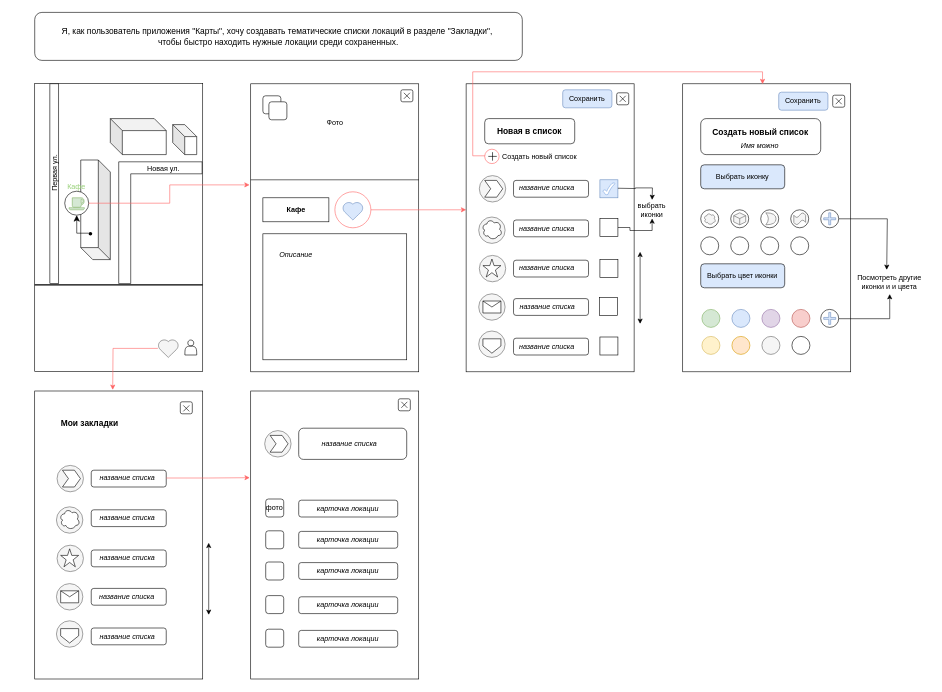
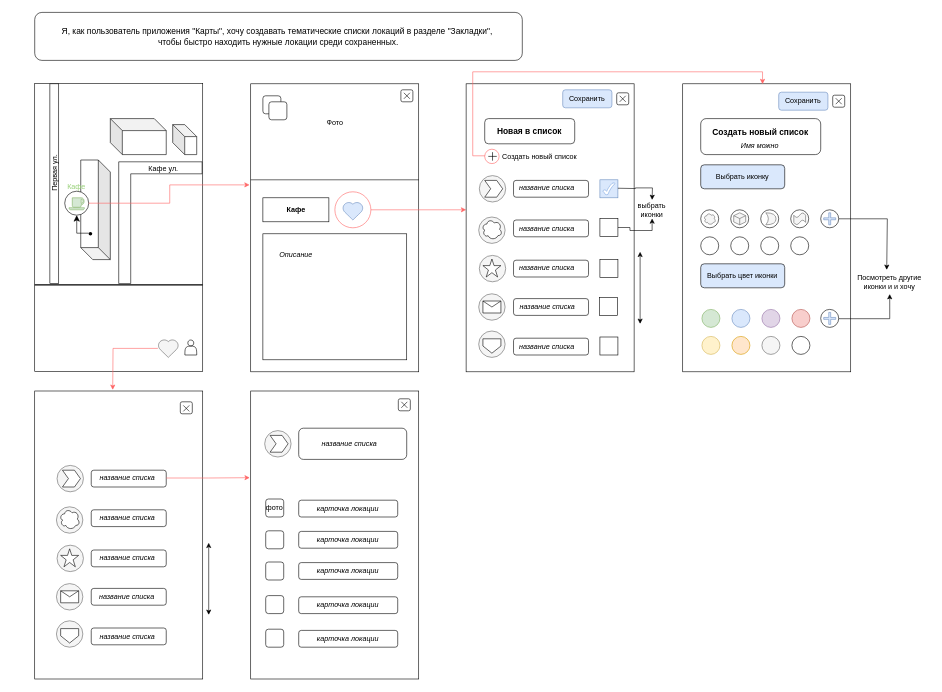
node "Новая ул.": label "Новая ул." -> "Кафе ул."
node "Посмотреть другие иконки и и цвета": label "Посмотреть другие иконки и и цвета" -> "Посмотреть другие иконки и и хочу"
node "Мои закладки": removed
